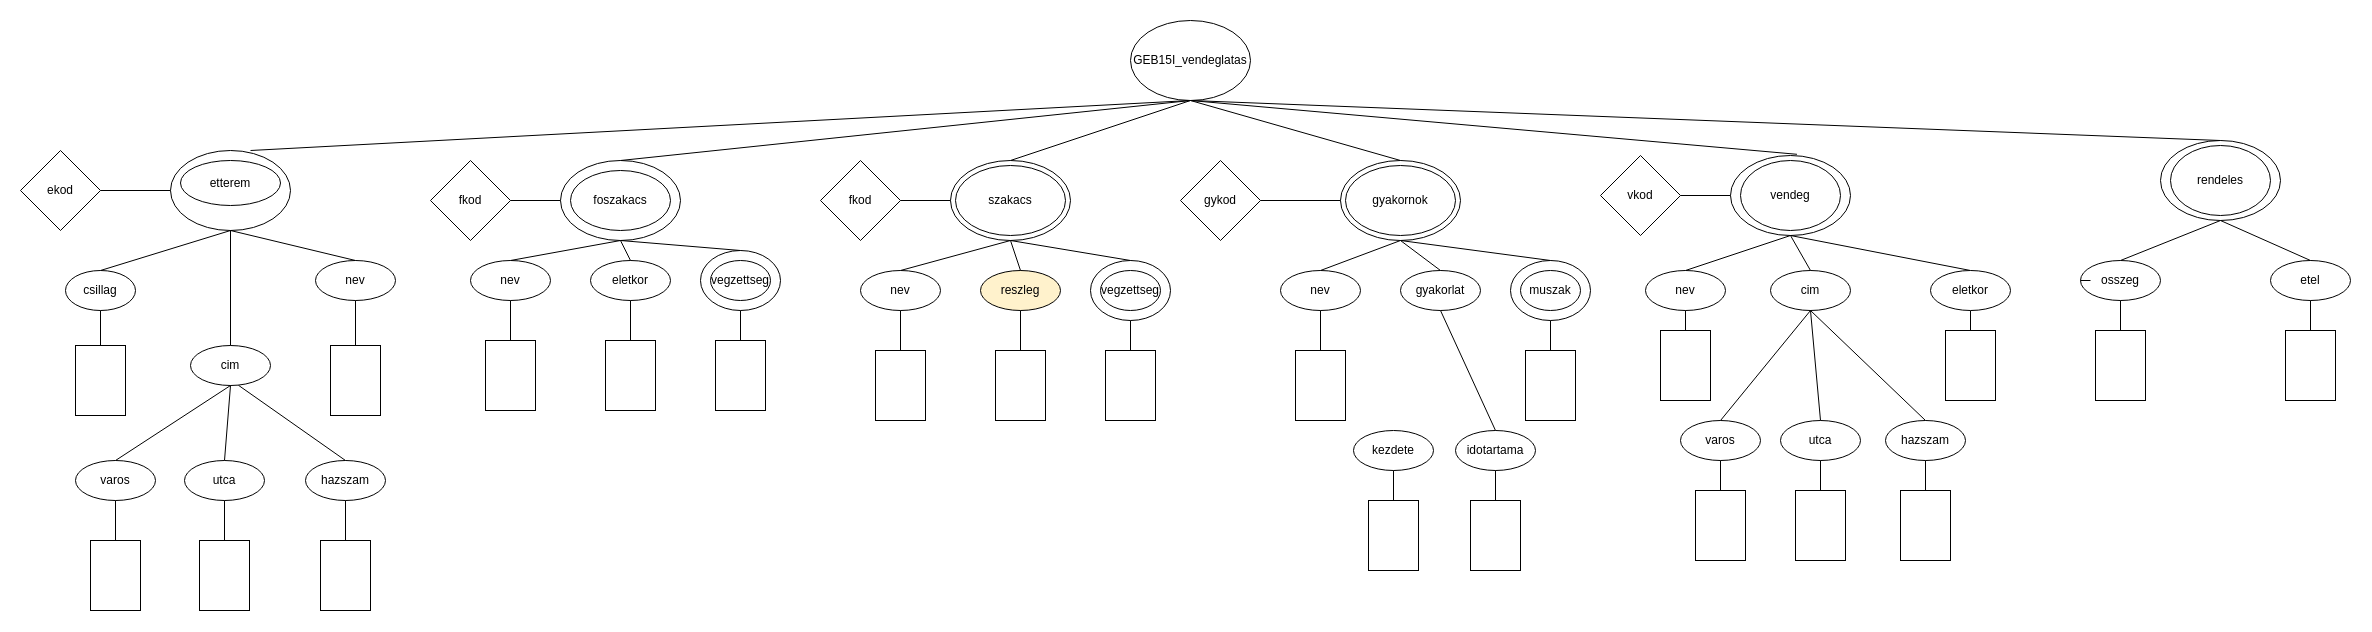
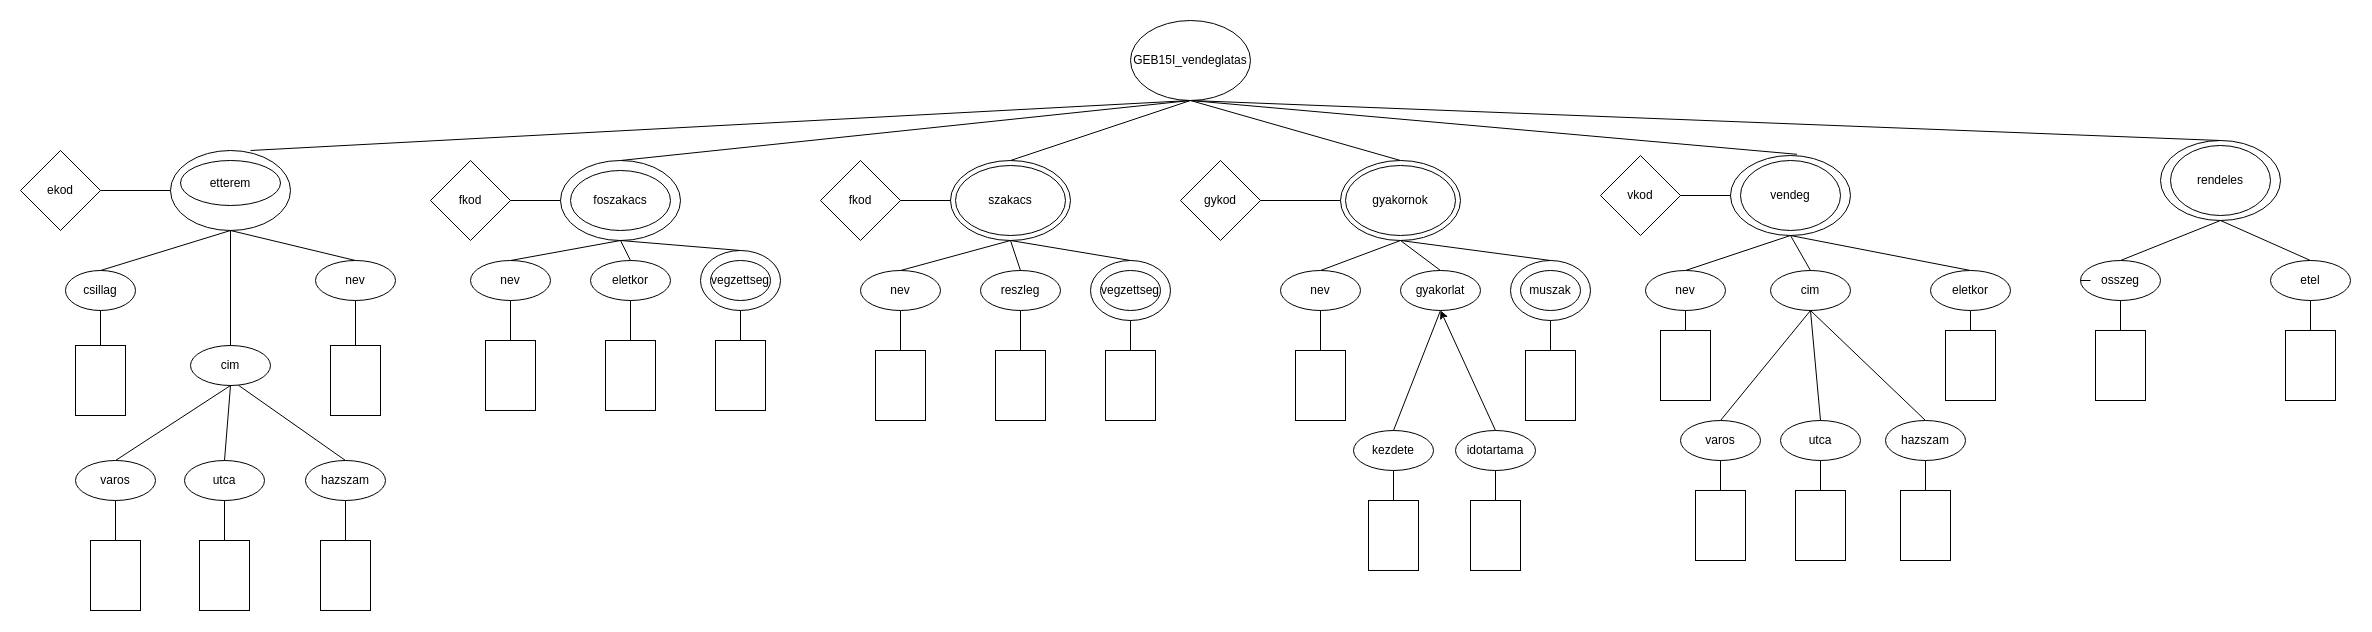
node "reszleg": fillcolor #fff2cc -> #ffffff
edge "gyakorlat" -- "idotartama": arrowhead none -> classic
edge "gyakorlat" -- "kezdete": added
